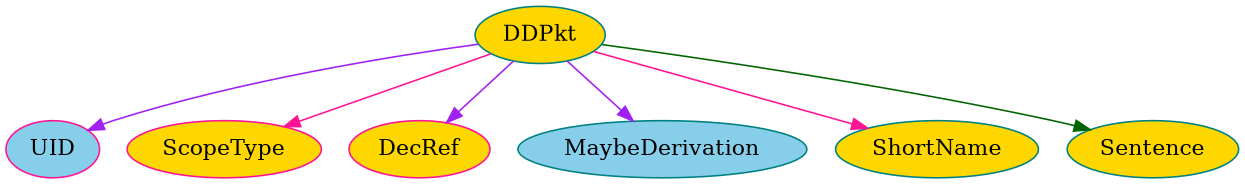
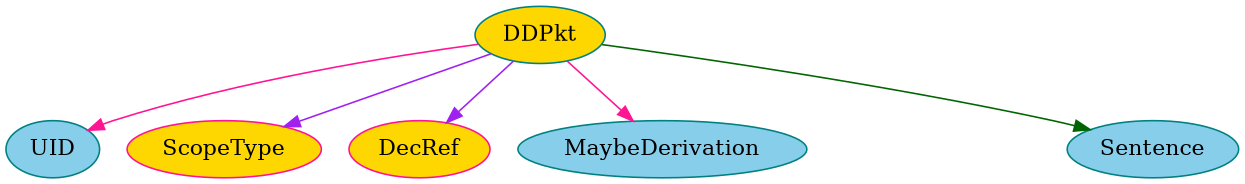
edge "DDPkt" -> "UID": color purple -> deeppink
edge "DDPkt" -> "MaybeDerivation": color purple -> deeppink
edge "DDPkt" -> "ScopeType": color deeppink -> purple
node "UID": color deeppink -> teal
node "ShortName": removed
node "Sentence": fillcolor gold -> skyblue
